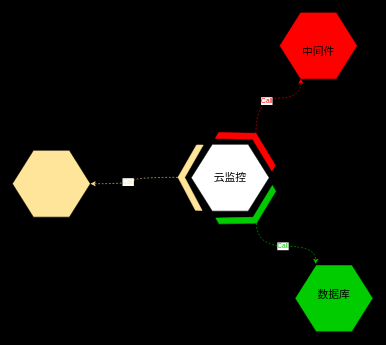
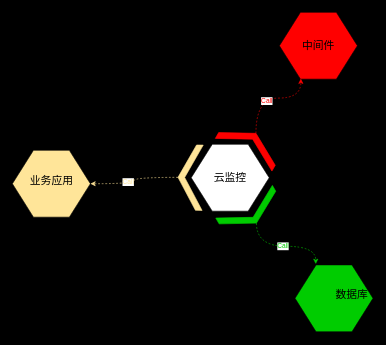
node "中间件": moved (318, 52) -> (318, 46)
node "业务应用": added
node "数据库": moved (334, 295) -> (352, 295)
